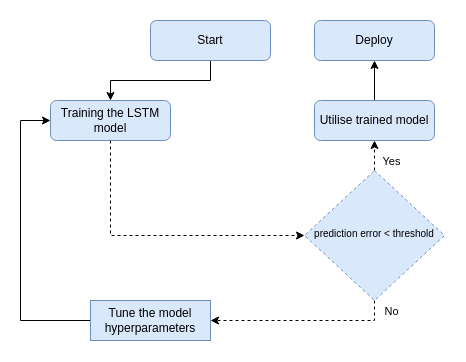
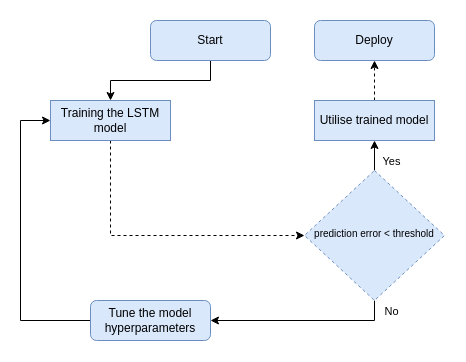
edge "Utilise trained model" -> "Deploy": style solid -> dashed
node "Training the LSTM model": shape rounded rectangle -> rectangle
node "Utilise trained model": shape rounded rectangle -> rectangle
edge "prediction error < threshold" -> "Utilise trained model": style dashed -> solid
node "Tune the model hyperparameters": shape rectangle -> rounded rectangle
edge "prediction error < threshold" -> "Tune the model hyperparameters": style dashed -> solid
